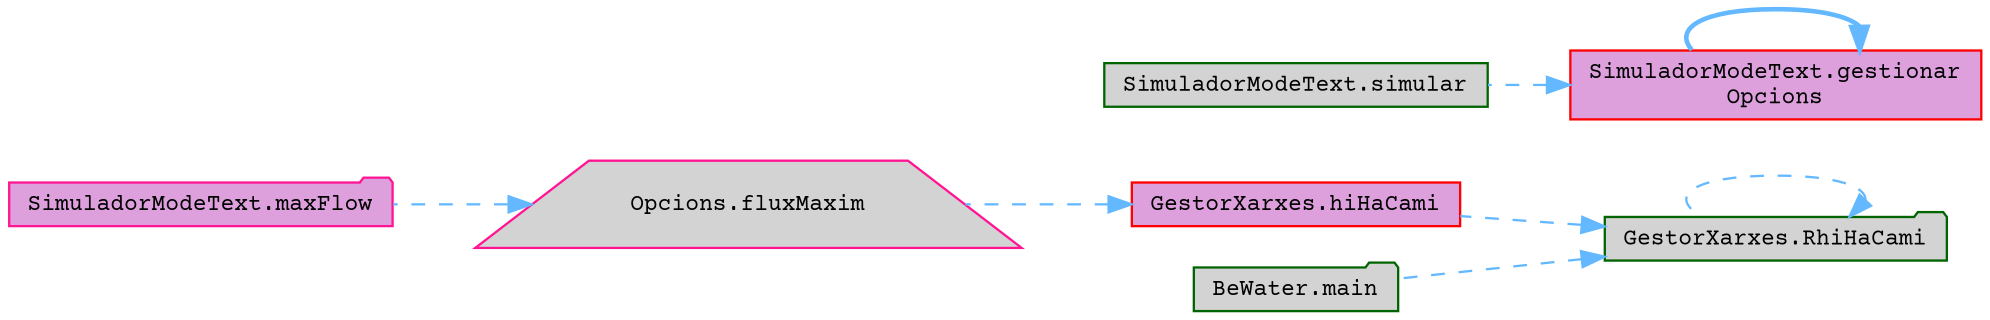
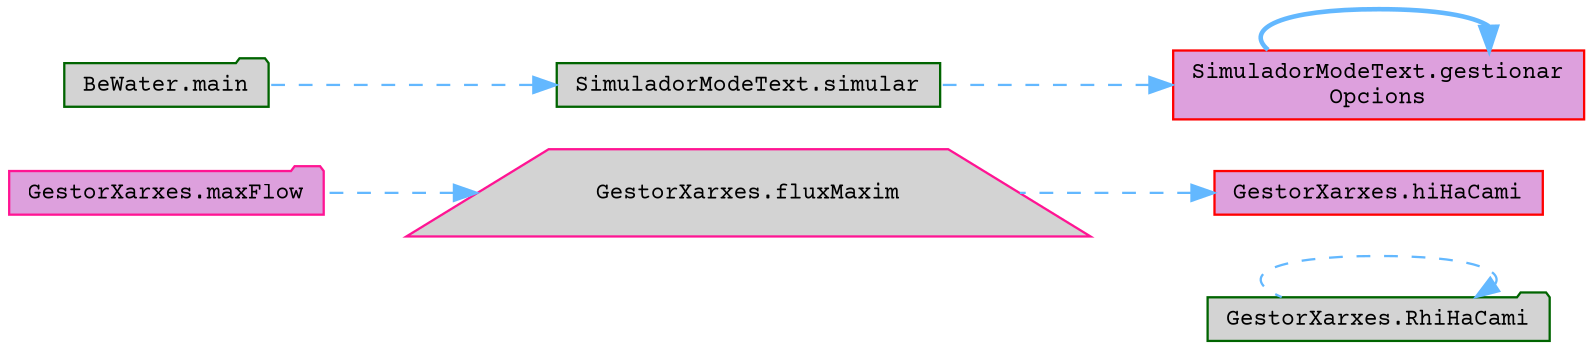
node "SimuladorModeText.maxFlow": label "SimuladorModeText.maxFlow" -> "GestorXarxes.maxFlow"
node "Opcions.fluxMaxim": label "Opcions.fluxMaxim" -> "GestorXarxes.fluxMaxim"
edge "GestorXarxes.hiHaCami" -> "GestorXarxes.RhiHaCami": removed
edge "BeWater.main" -> "GestorXarxes.RhiHaCami": now "BeWater.main" -> "SimuladorModeText.simular"
